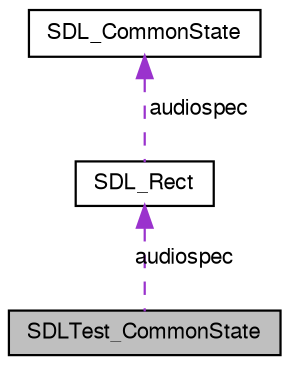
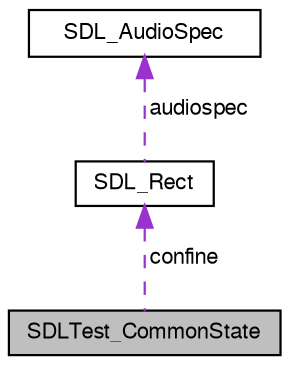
node "SDL_CommonState": label "SDL_CommonState" -> "SDL_AudioSpec"
edge "SDLTest_CommonState" -> "SDL_Rect": label " audiospec" -> " confine"
